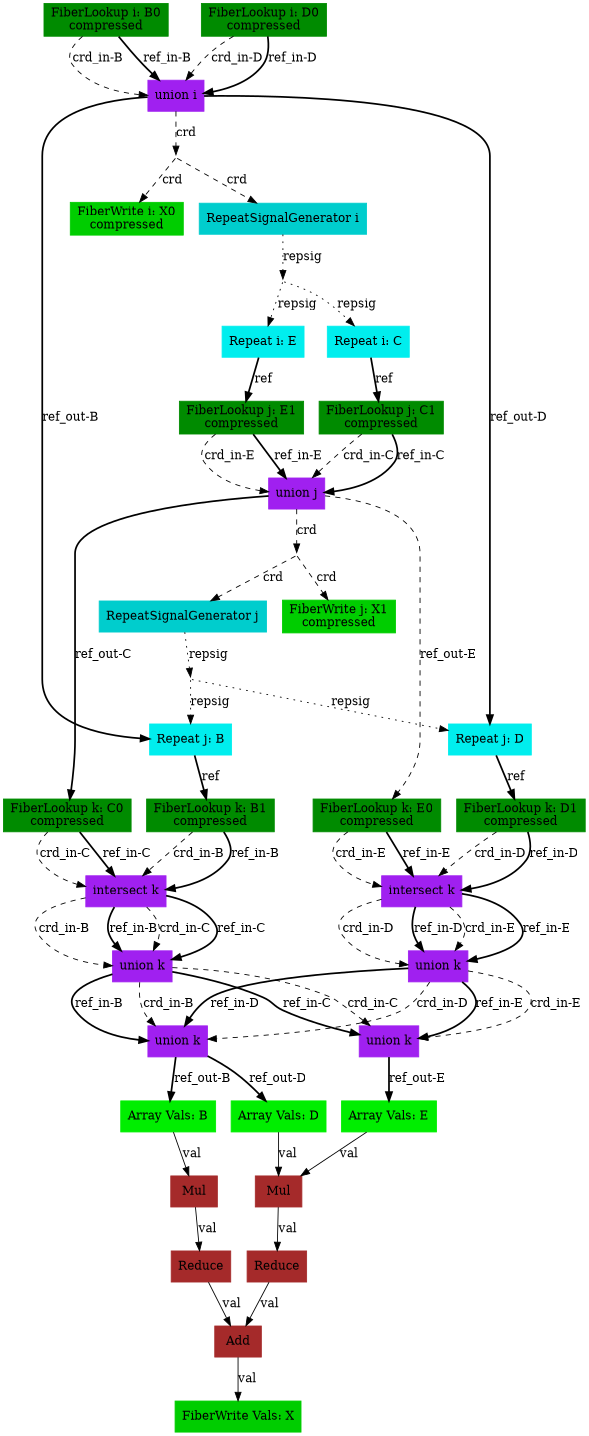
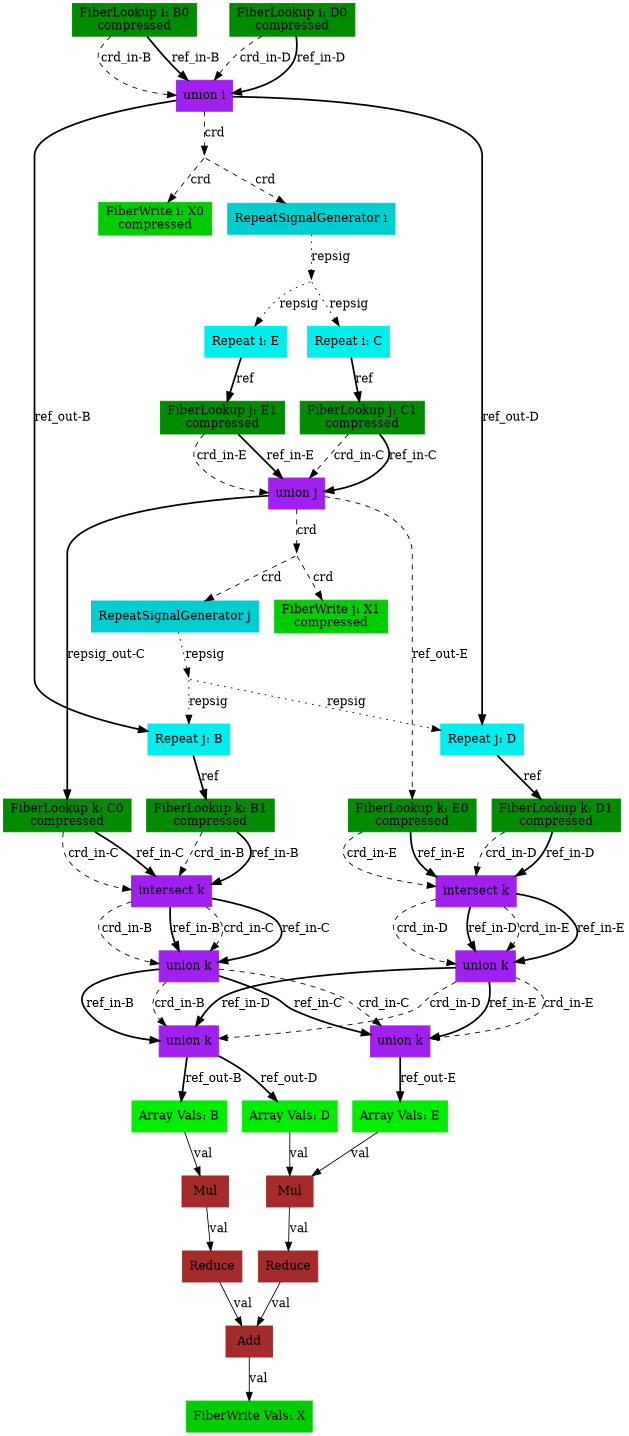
edge "union j" -> "FiberLookup k: C0 compressed": label "ref_out-C" -> "repsig_out-C"
